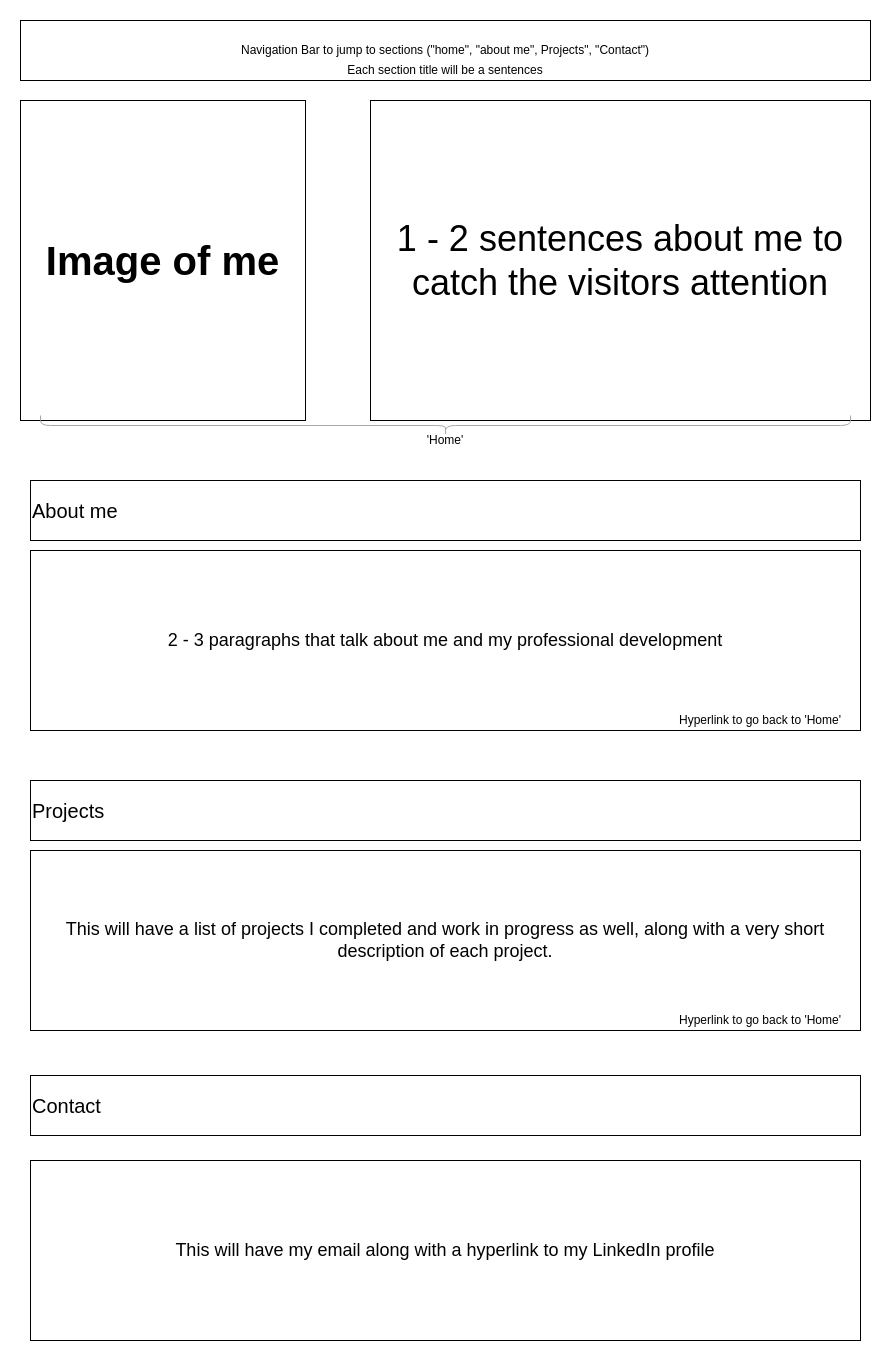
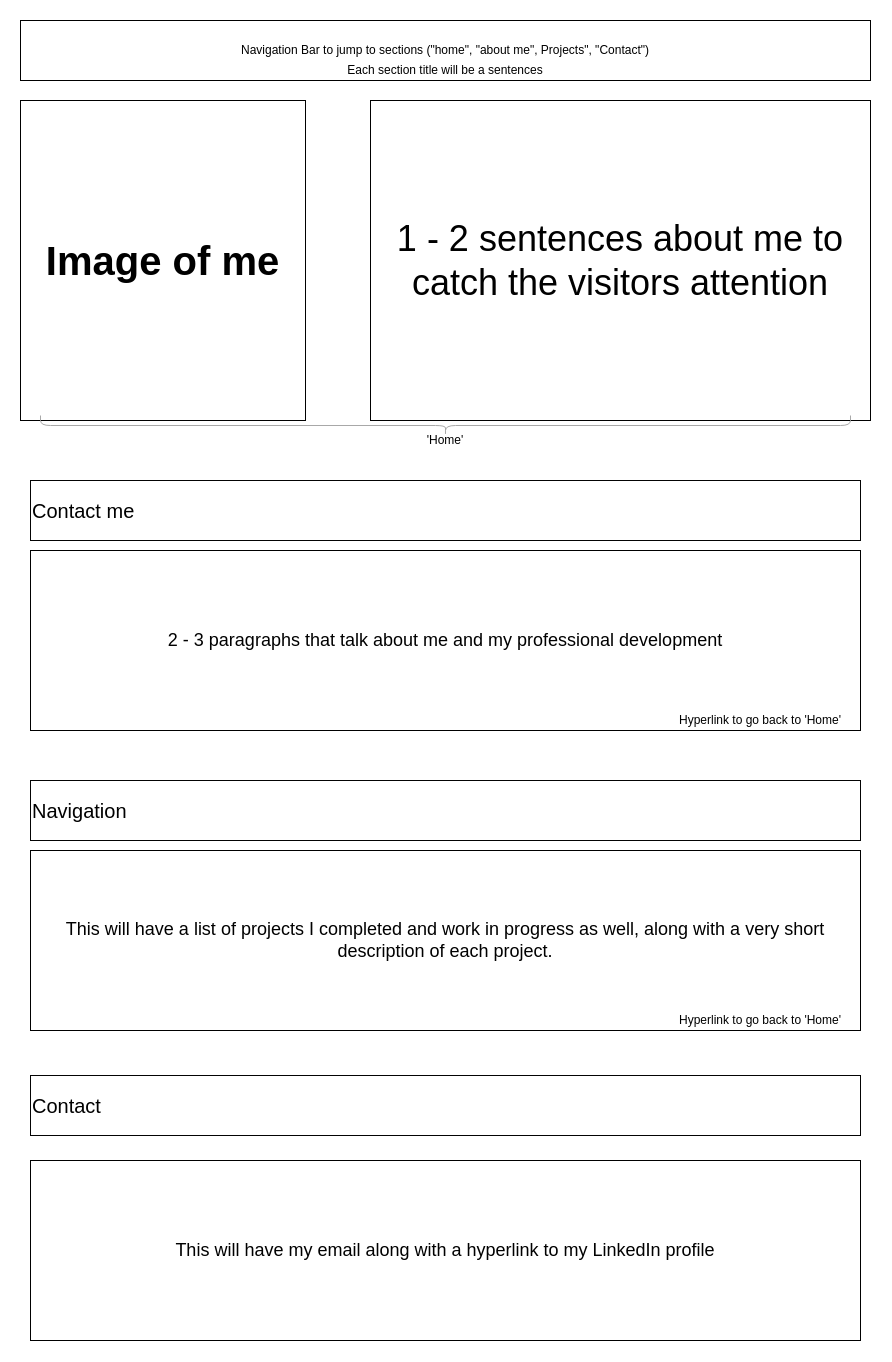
node "About me": label "About me" -> "Contact me"
node "Projects": label "Projects" -> "Navigation"
